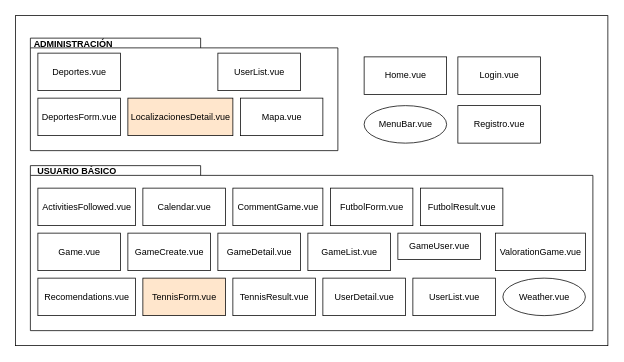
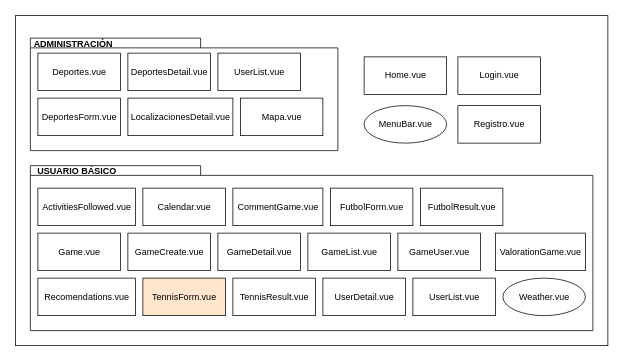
node "DeportesDetail.vue": added
node "LocalizacionesDetail.vue": fillcolor #ffe6cc -> #ffffff
node "GameUser.vue": size 83x26 -> 83x38
